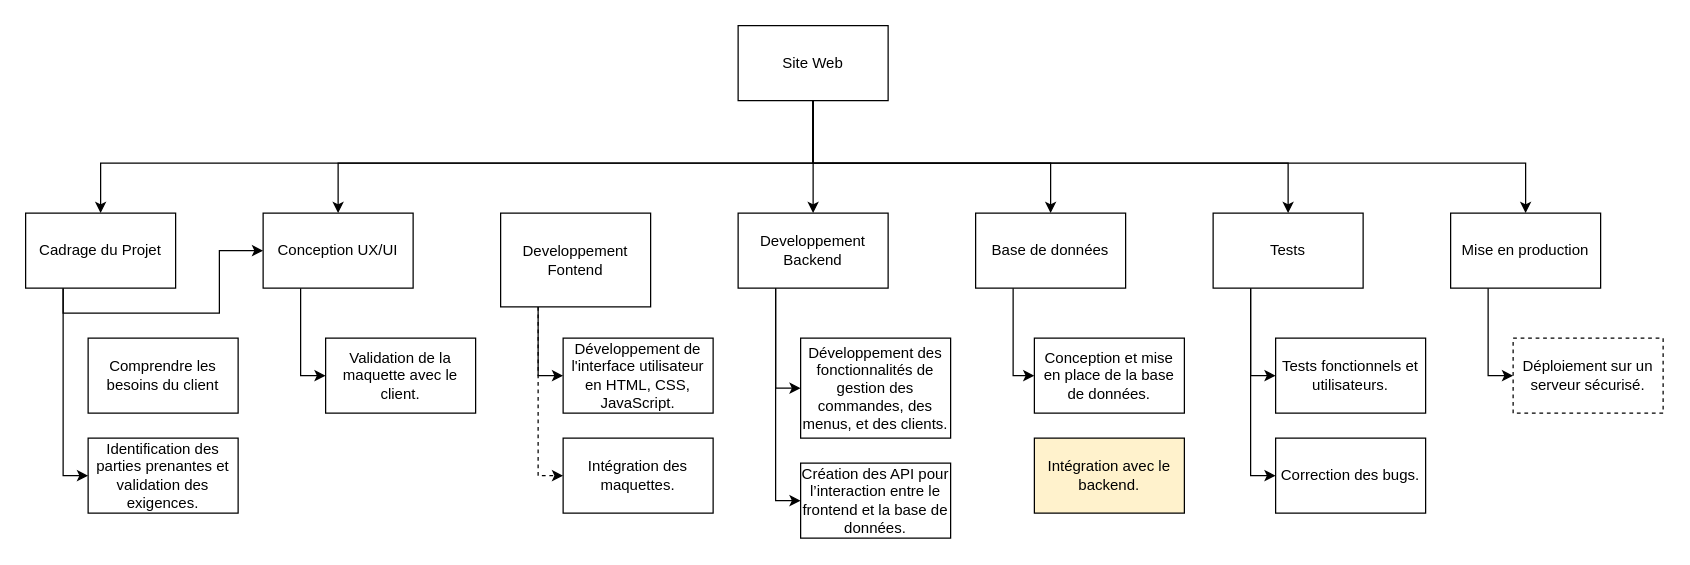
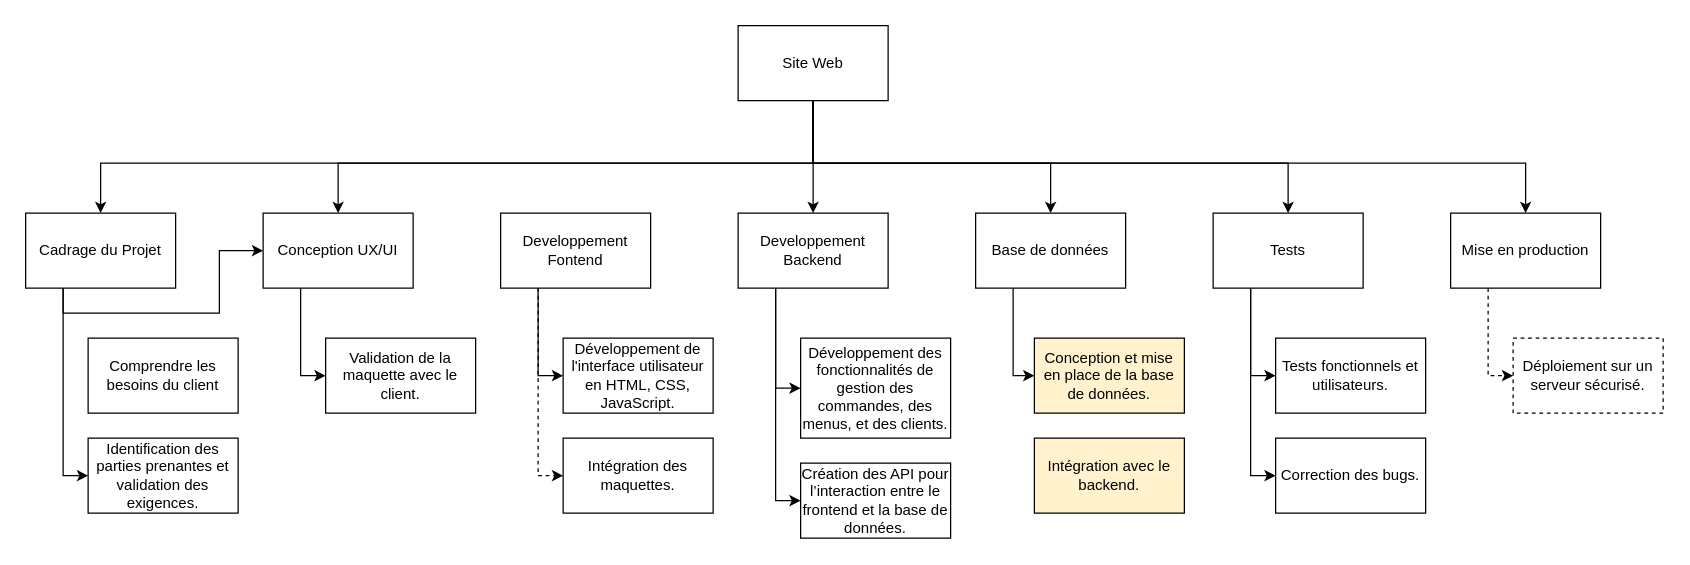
node "Developpement Fontend": size 150x94 -> 150x75
edge "Mise en production" -> "Déploiement sur un serveur sécurisé.": style solid -> dashed
node "Conception et mise en place de la base de données.": fillcolor #ffffff -> #fff2cc
